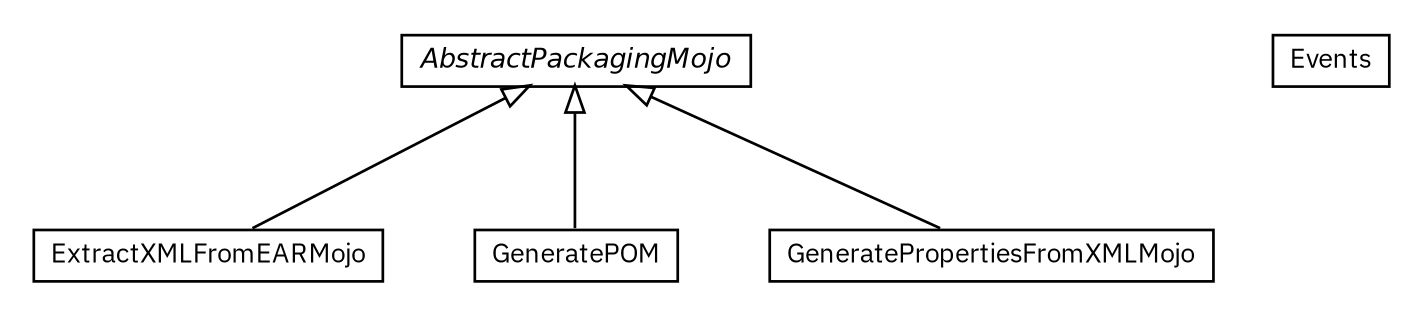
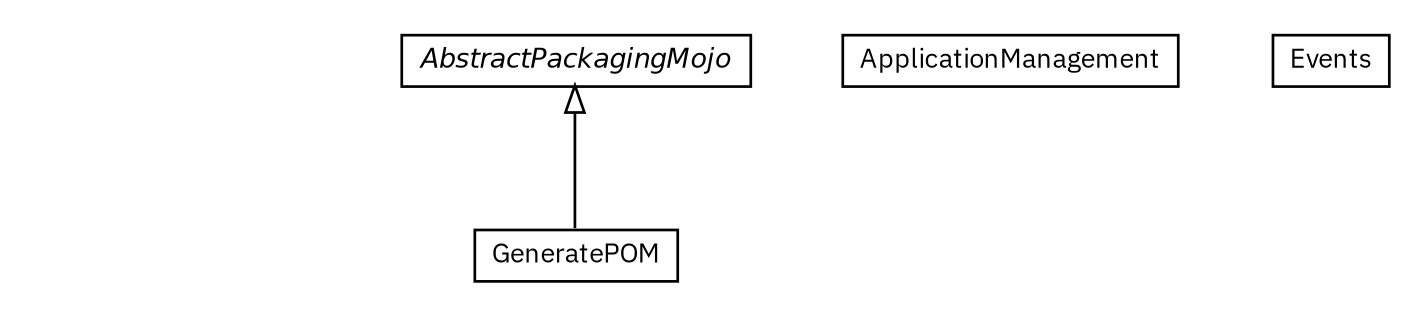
node "ApplicationManagement": added
node "ExtractXMLFromEARMojo": removed
node "GeneratePropertiesFromXMLMojo": removed
